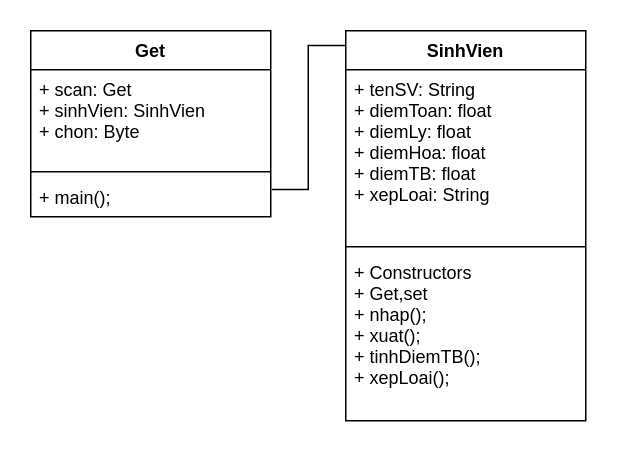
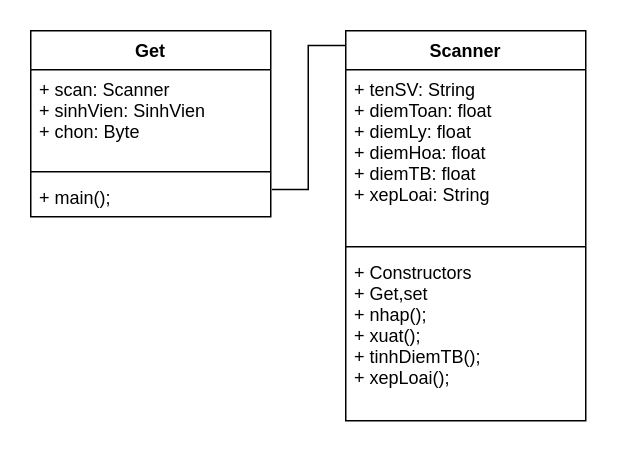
node "SinhVien": label "SinhVien" -> "Scanner"
node "+ scan: Get + sinhVien: SinhVien + chon: Byte": label "+ scan: Get + sinhVien: SinhVien + chon: Byte" -> "+ scan: Scanner + sinhVien: SinhVien + chon: Byte"
